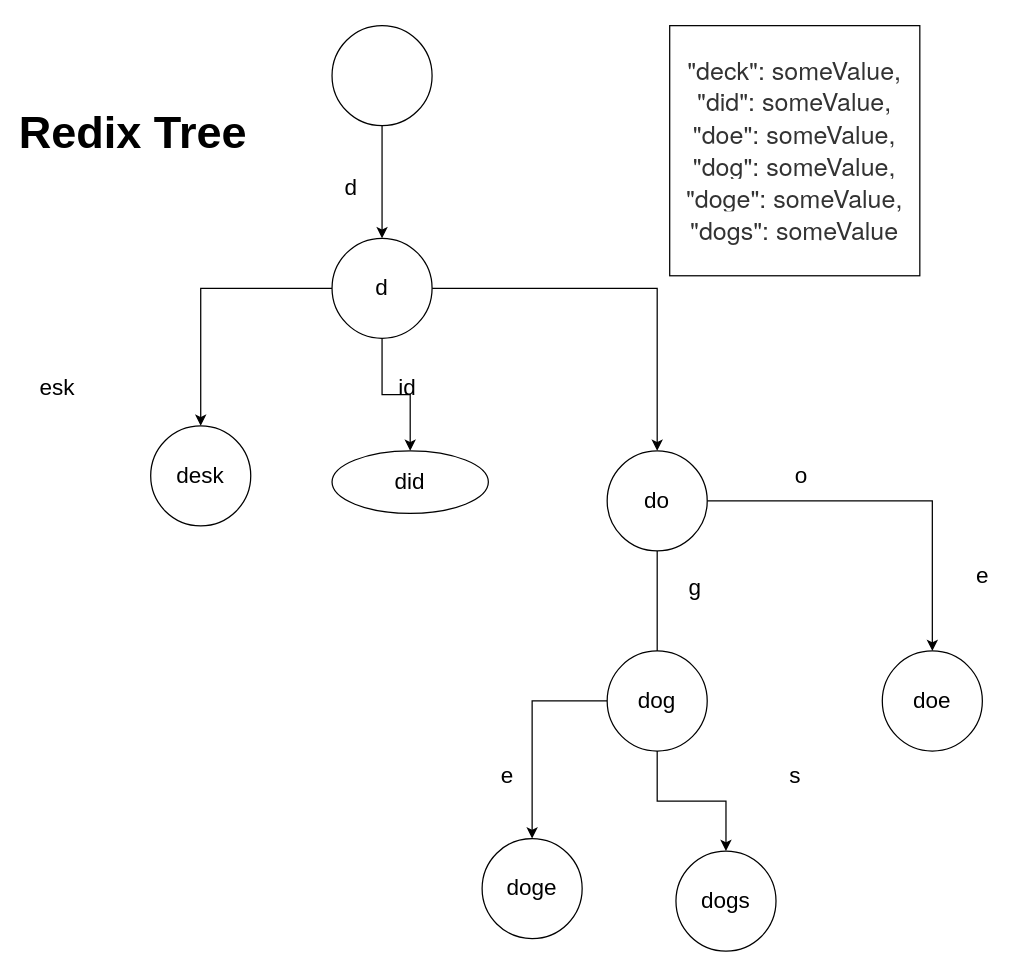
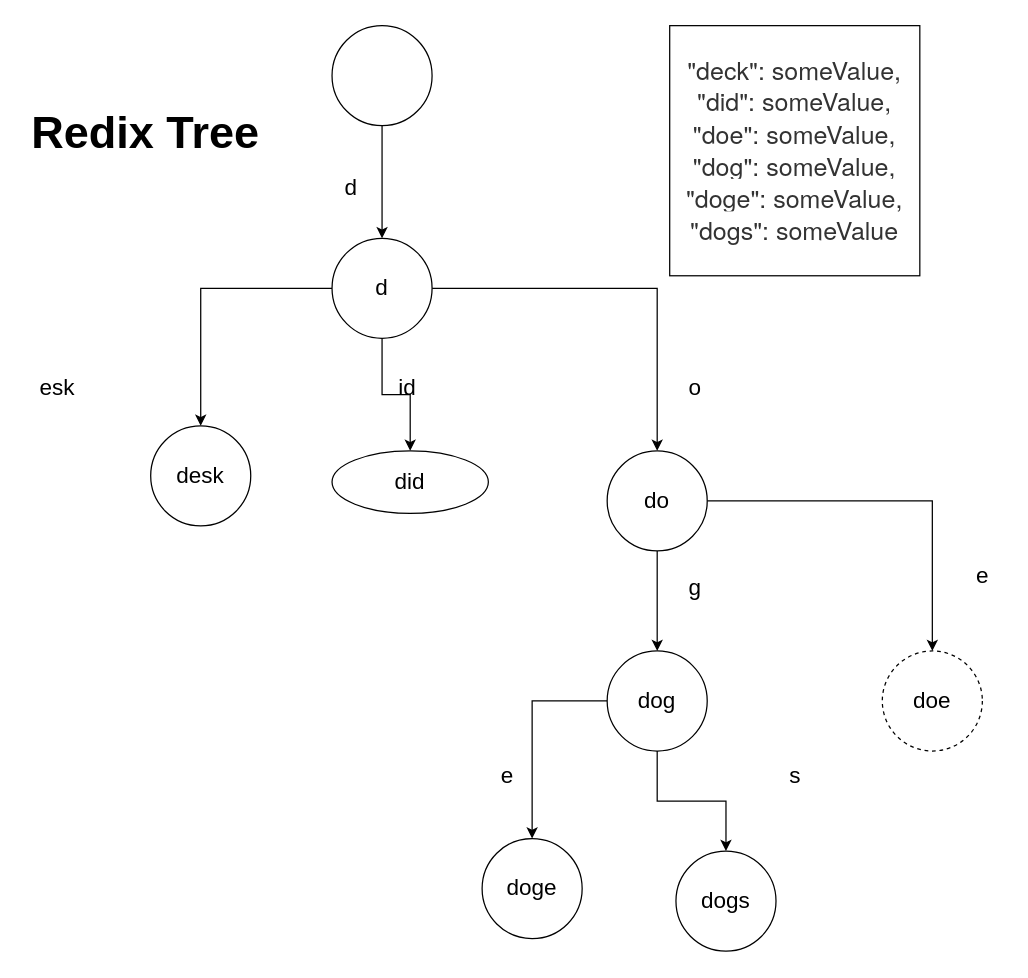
node "Redix Tree": moved (144, 132) -> (157, 132)
node "o": moved (801, 476) -> (694, 388)
edge "do" -- "dog": arrowhead none -> classic
node "doe": style solid -> dashed
